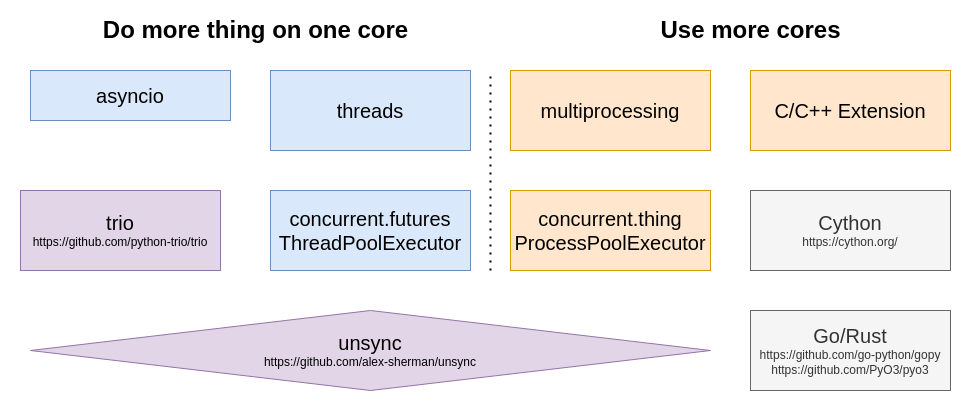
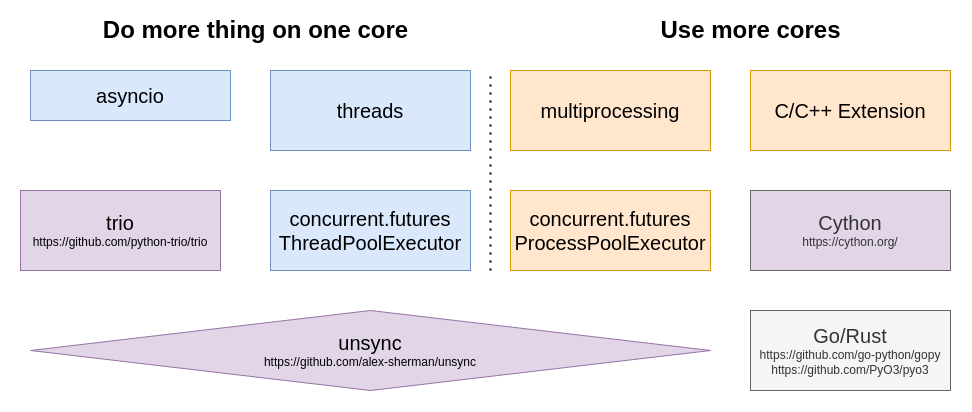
node "concurrent.thing ProcessPoolExecutor": label "concurrent.thing ProcessPoolExecutor" -> "concurrent.futures ProcessPoolExecutor"
node "Cython https://cython.org/": fillcolor #f5f5f5 -> #e1d5e7
